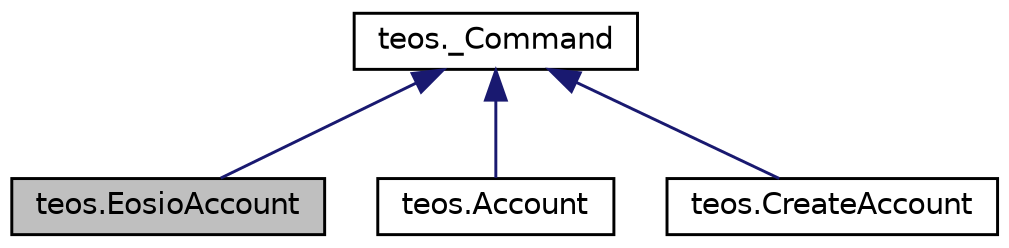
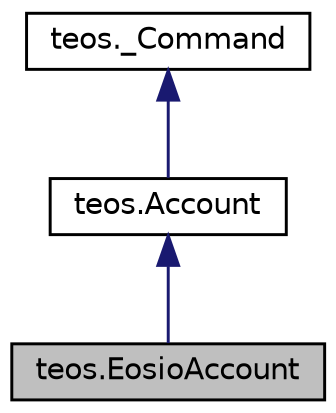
edge "teos.EosioAccount" -> "teos._Command": now "teos.EosioAccount" -> "teos.Account"
node "teos.CreateAccount": removed
